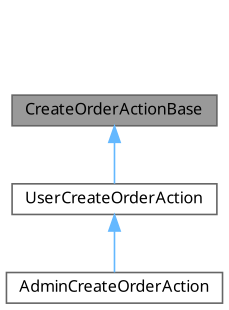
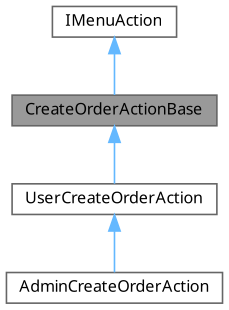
node "IMenuAction": added
